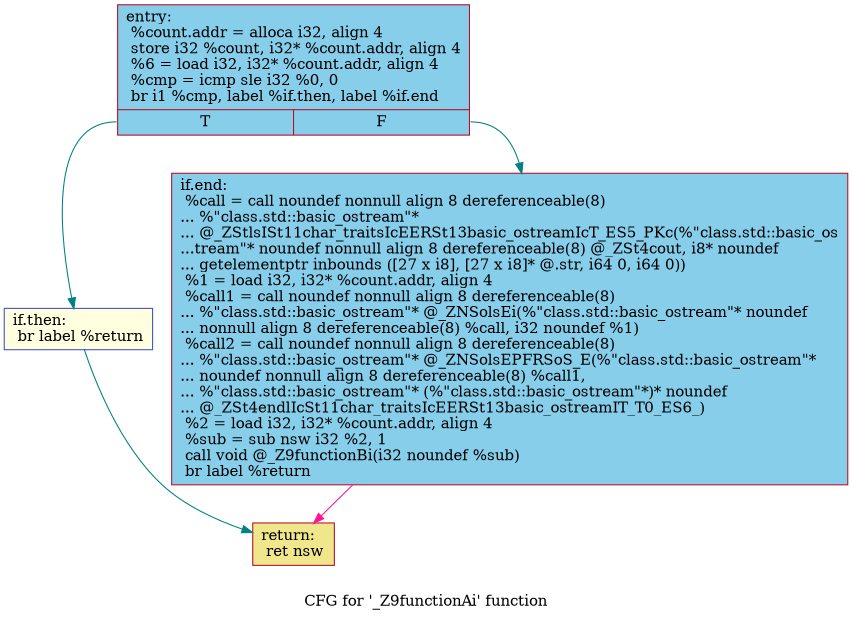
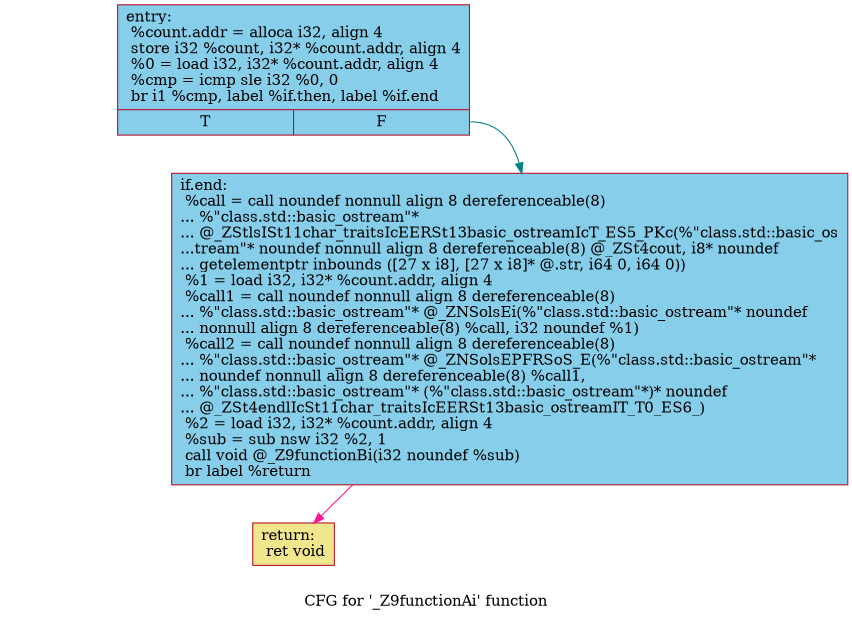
node "entry:": text "%6 = load i32, i32* %count.addr, align 4" -> "%0 = load i32, i32* %count.addr, align 4"
node "if.then:": removed
node "return:": text "ret nsw" -> "ret void"
